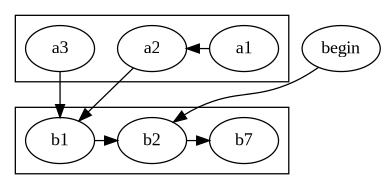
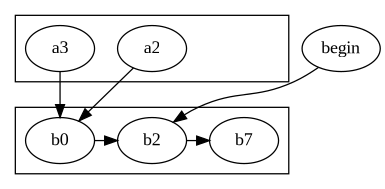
node "a1": removed
node "b1": label "b1" -> "b0"
